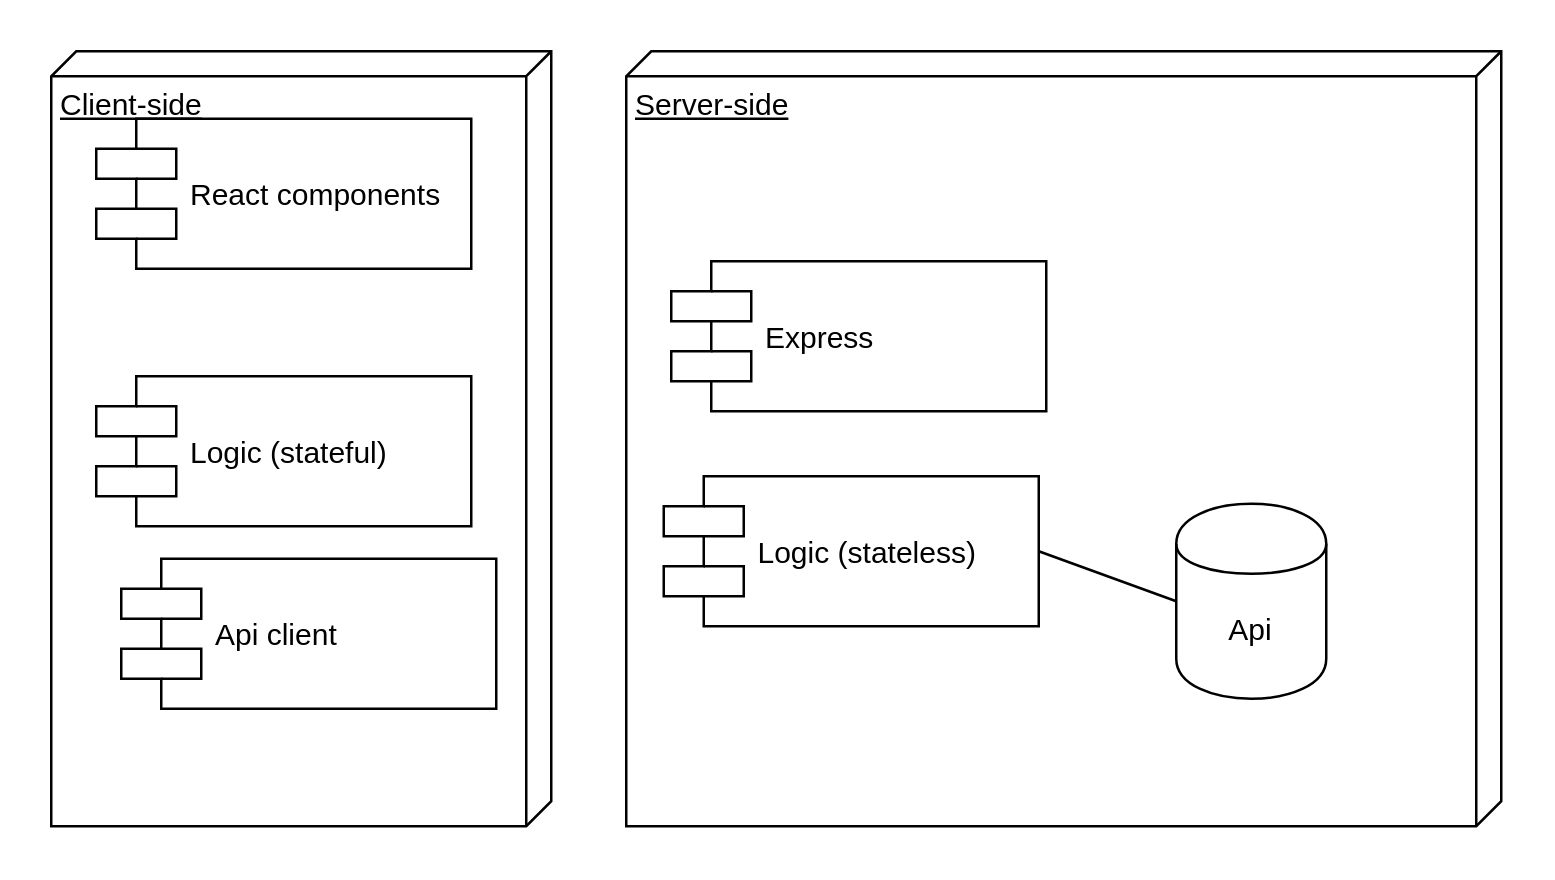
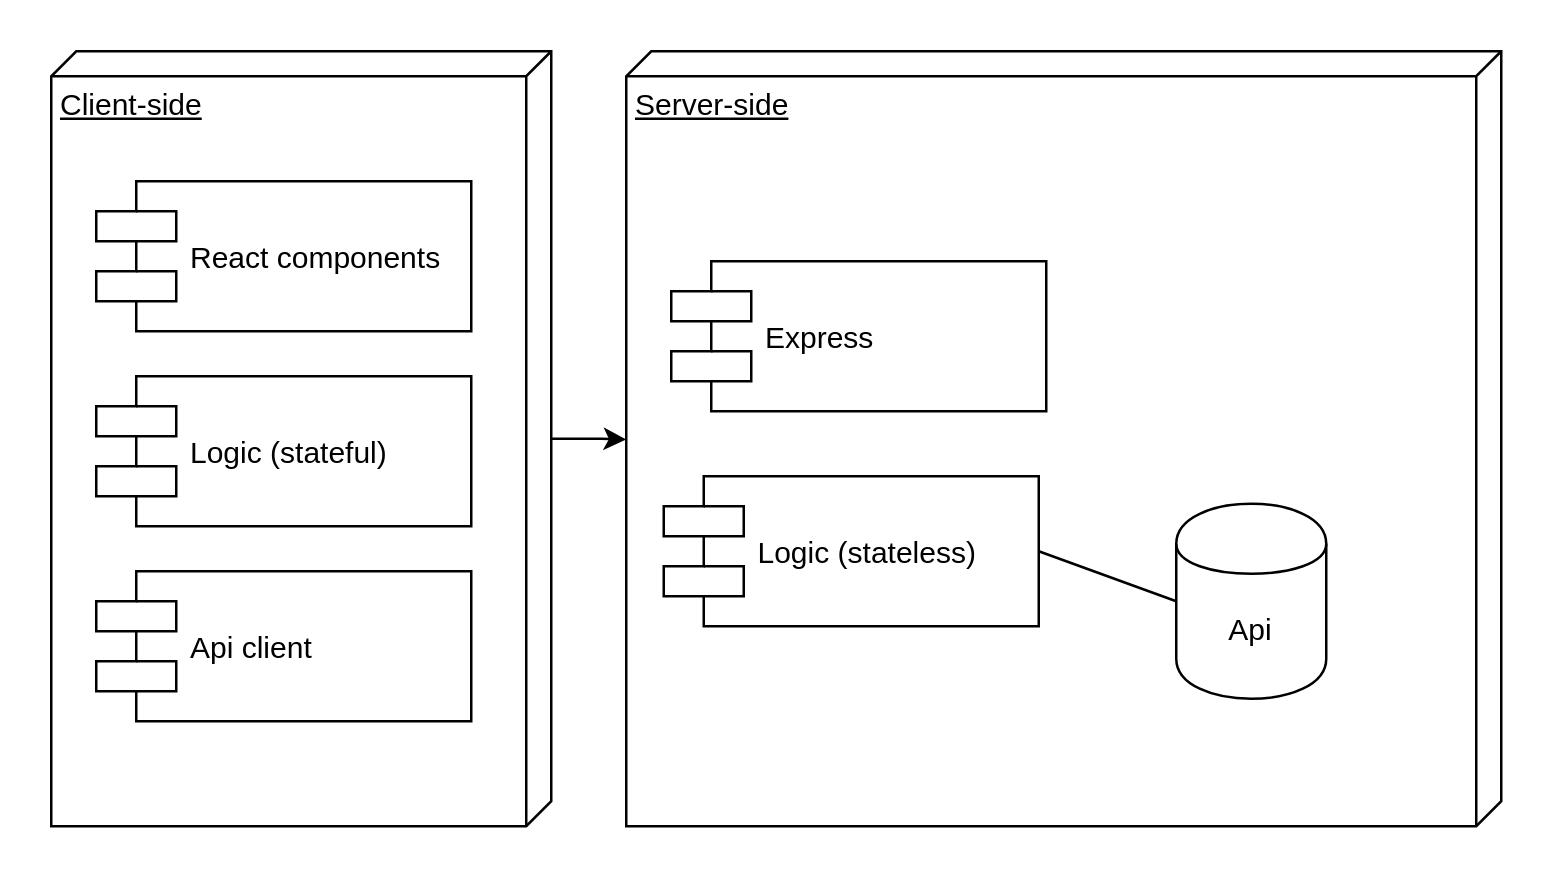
node "React components": moved (284, 194) -> (284, 256)
edge "Client-side" -> "Server-side": added
node "Api client": moved (309, 634) -> (284, 646)
